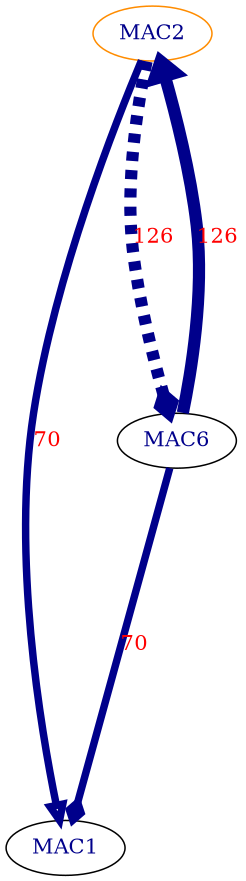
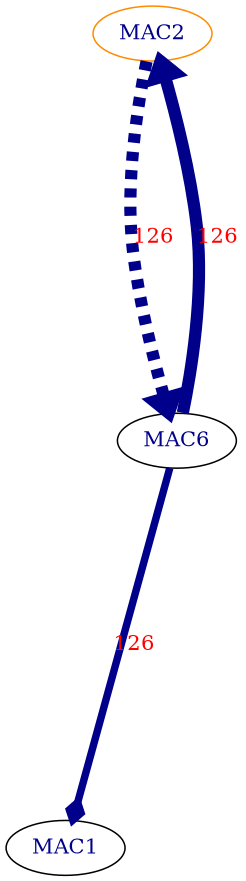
edge "MAC2" -> "MAC6": arrowhead diamond -> onormal
edge "MAC2" -> "MAC1": removed, label "70"
edge "MAC6" -> "MAC1": label "70" -> "126"
